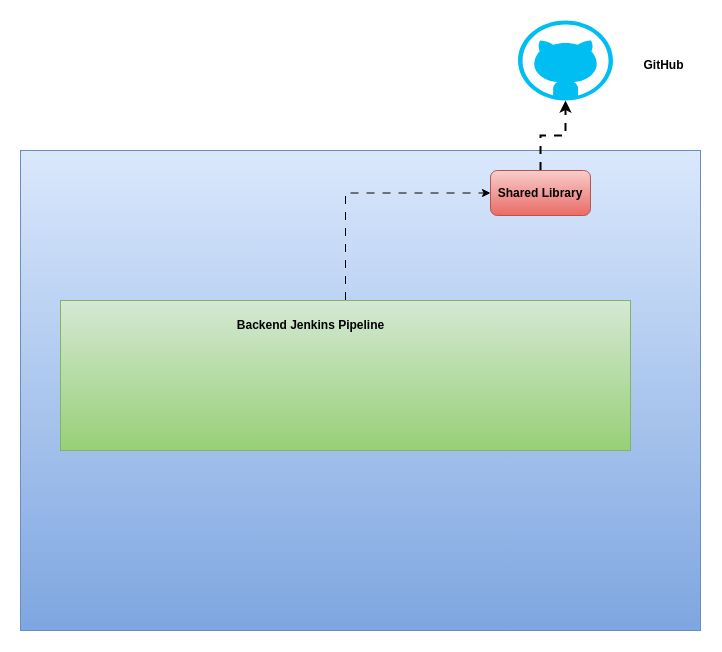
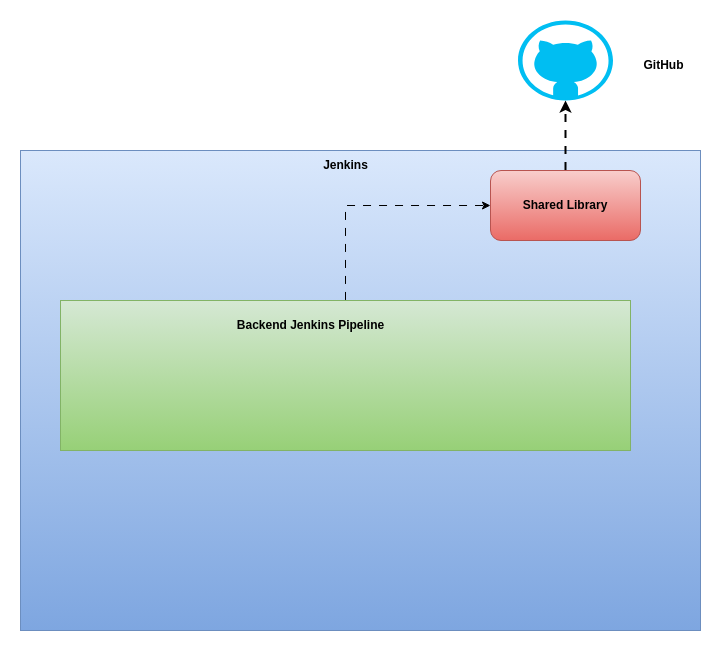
node "Jenkins": added
node "Shared Library": size 100x45 -> 150x70
